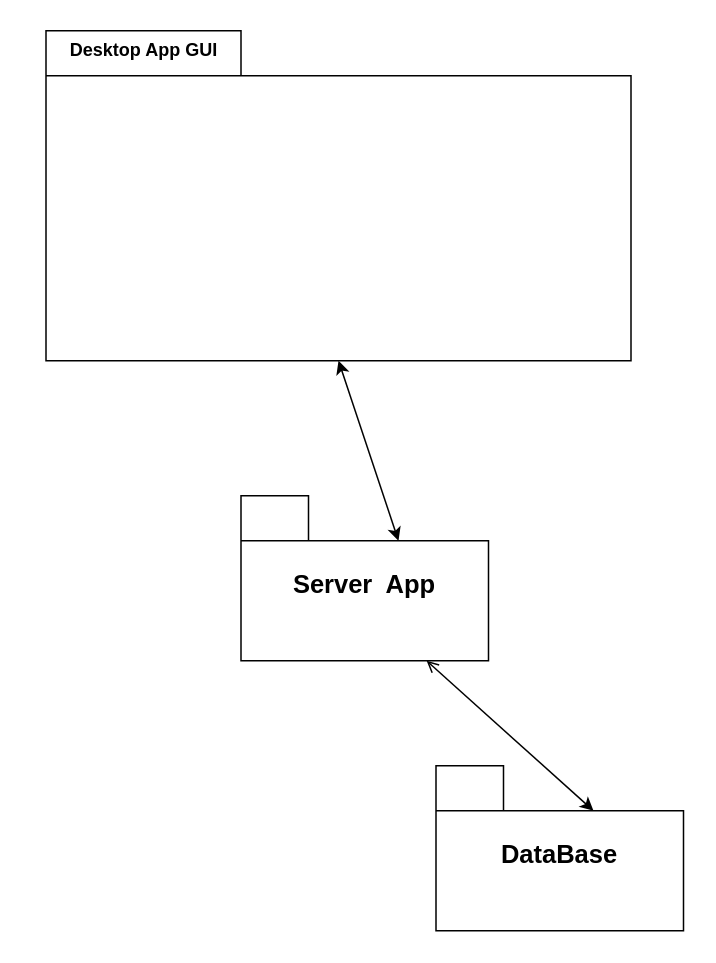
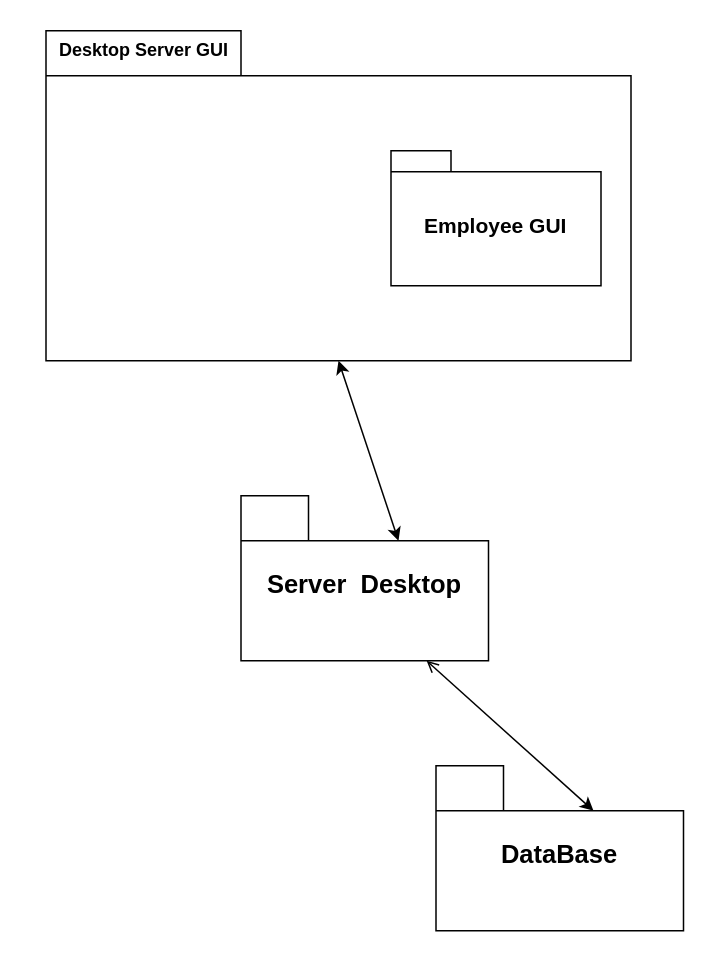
node "Desktop App GUI": label "Desktop App GUI" -> "Desktop Server GUI"
node "Employee GUI": added
node "Server App": label "Server App" -> "Server Desktop"
